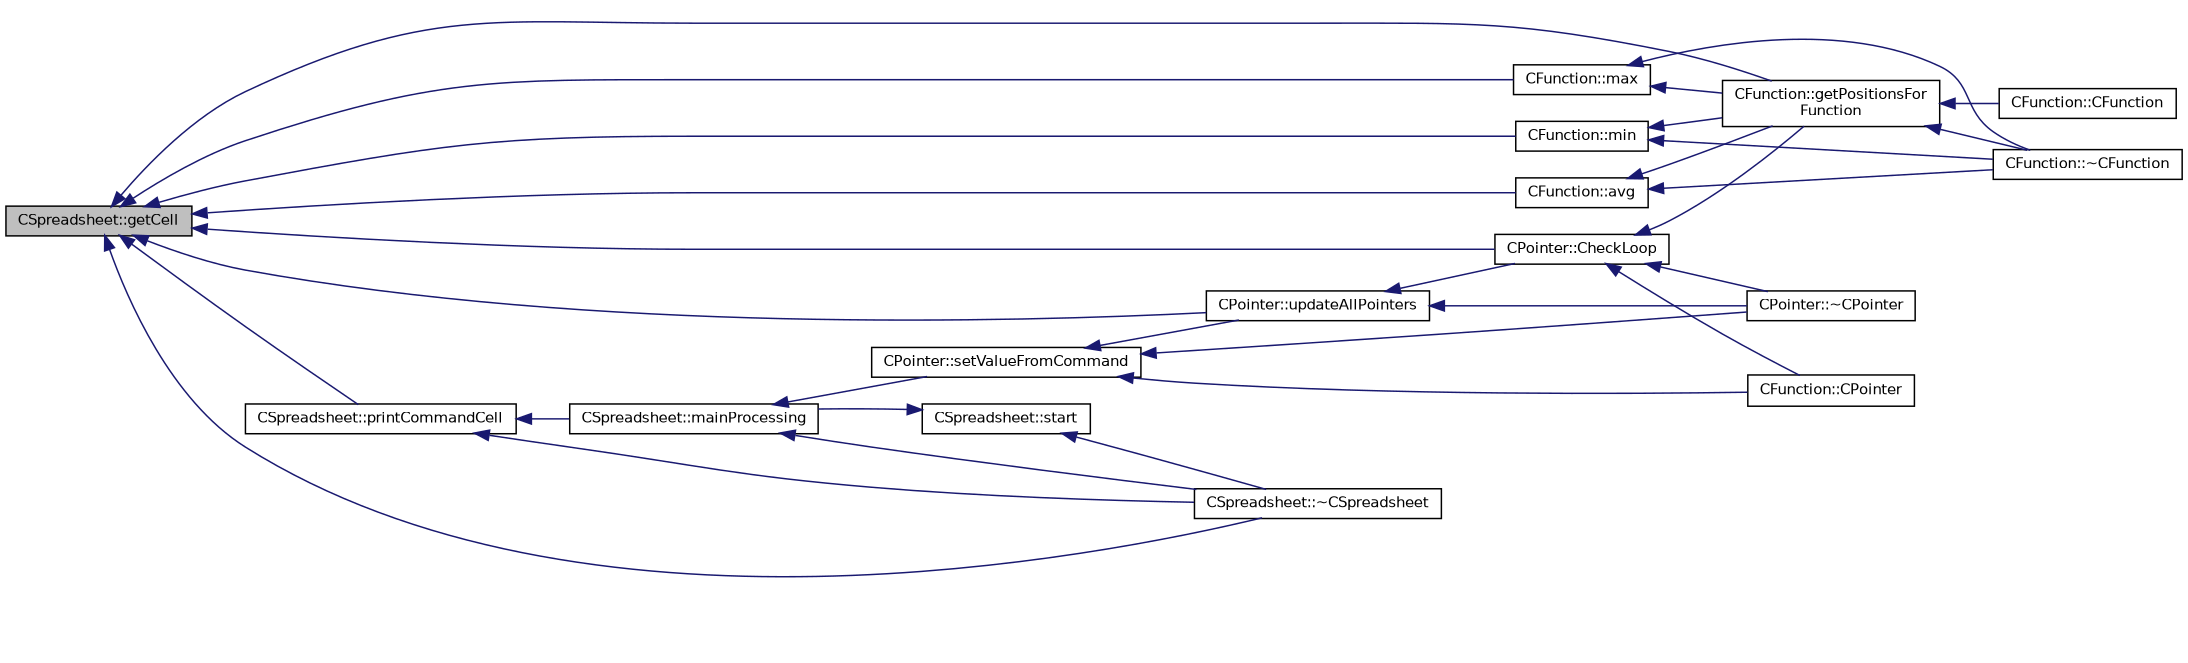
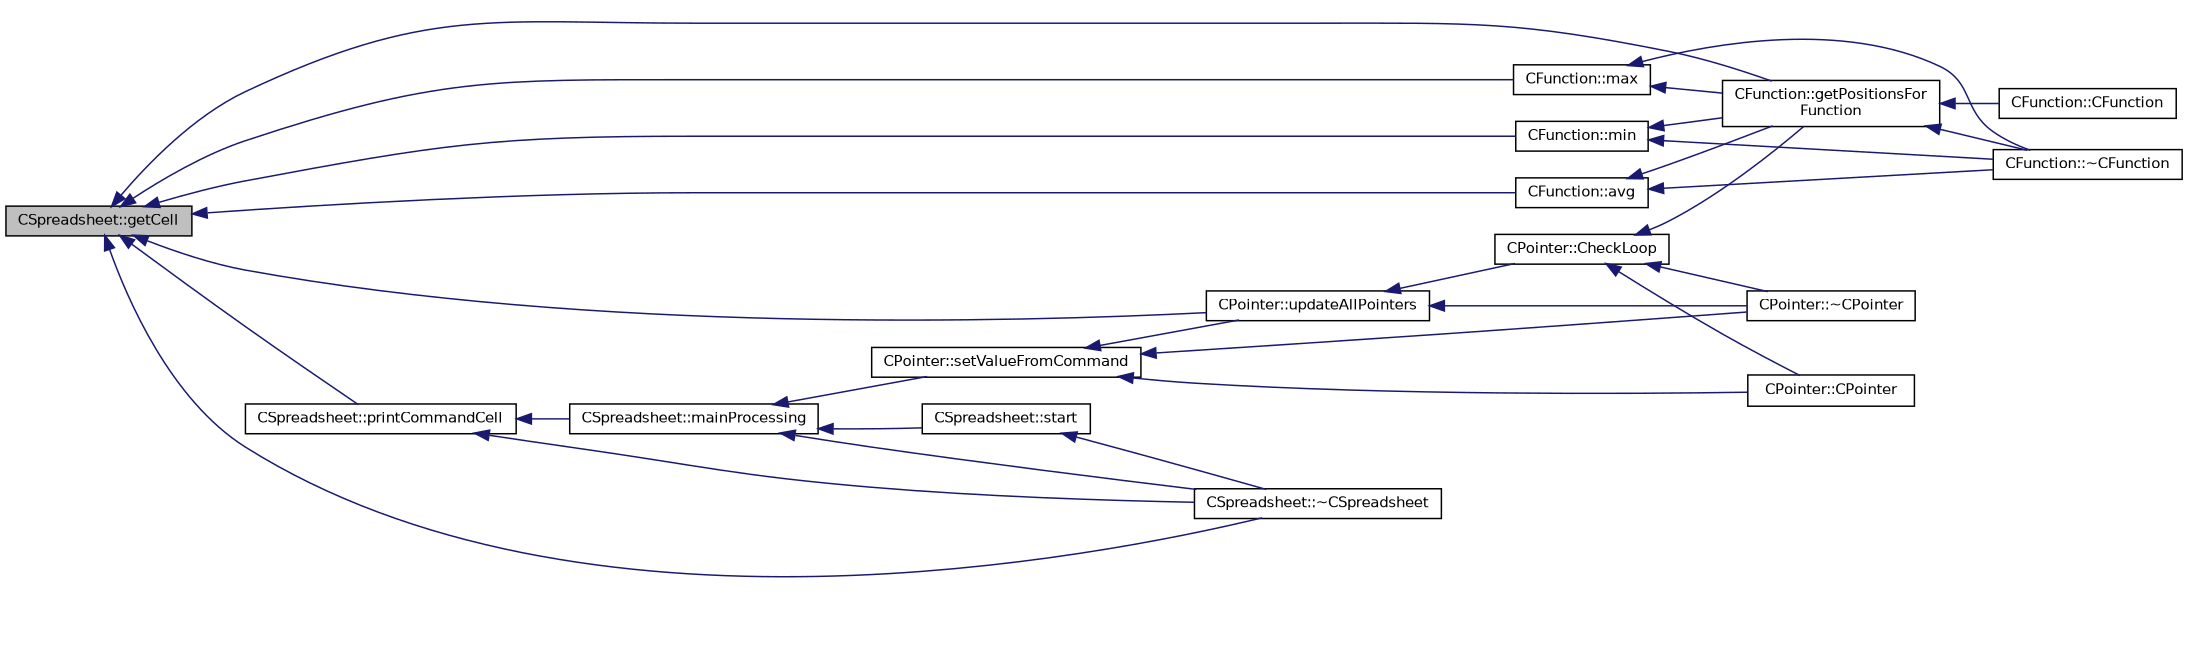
edge "CPointer::CheckLoop" -> "CSpreadsheet::getCell": removed
node "CFunction::CPointer": label "CFunction::CPointer" -> "CPointer::CPointer"
edge "CSpreadsheet::mainProcessing" -> "CSpreadsheet::start": reversed
